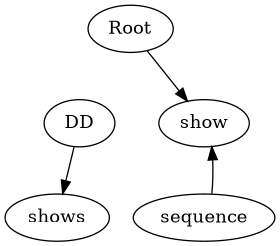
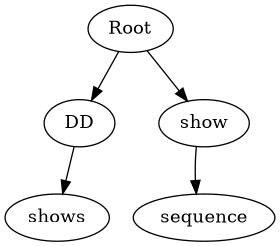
edge "Root" -> "DD": added
edge "sequence" -> "show": reversed
